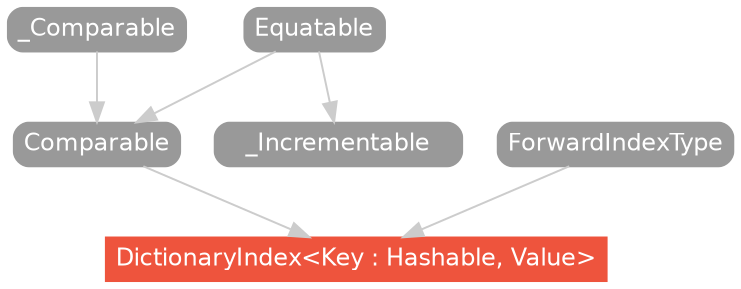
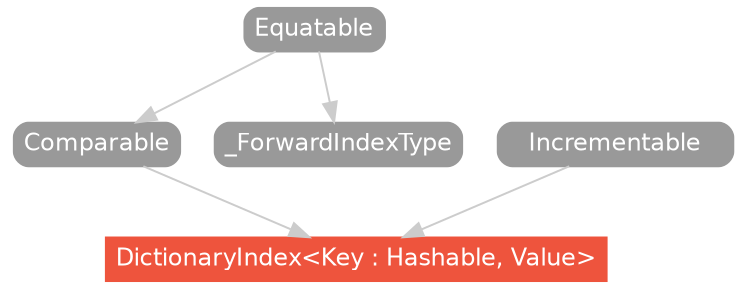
node "_Comparable": removed
node "_Incrementable": label "_Incrementable" -> "_ForwardIndexType"
node "ForwardIndexType": label "ForwardIndexType" -> "Incrementable"
